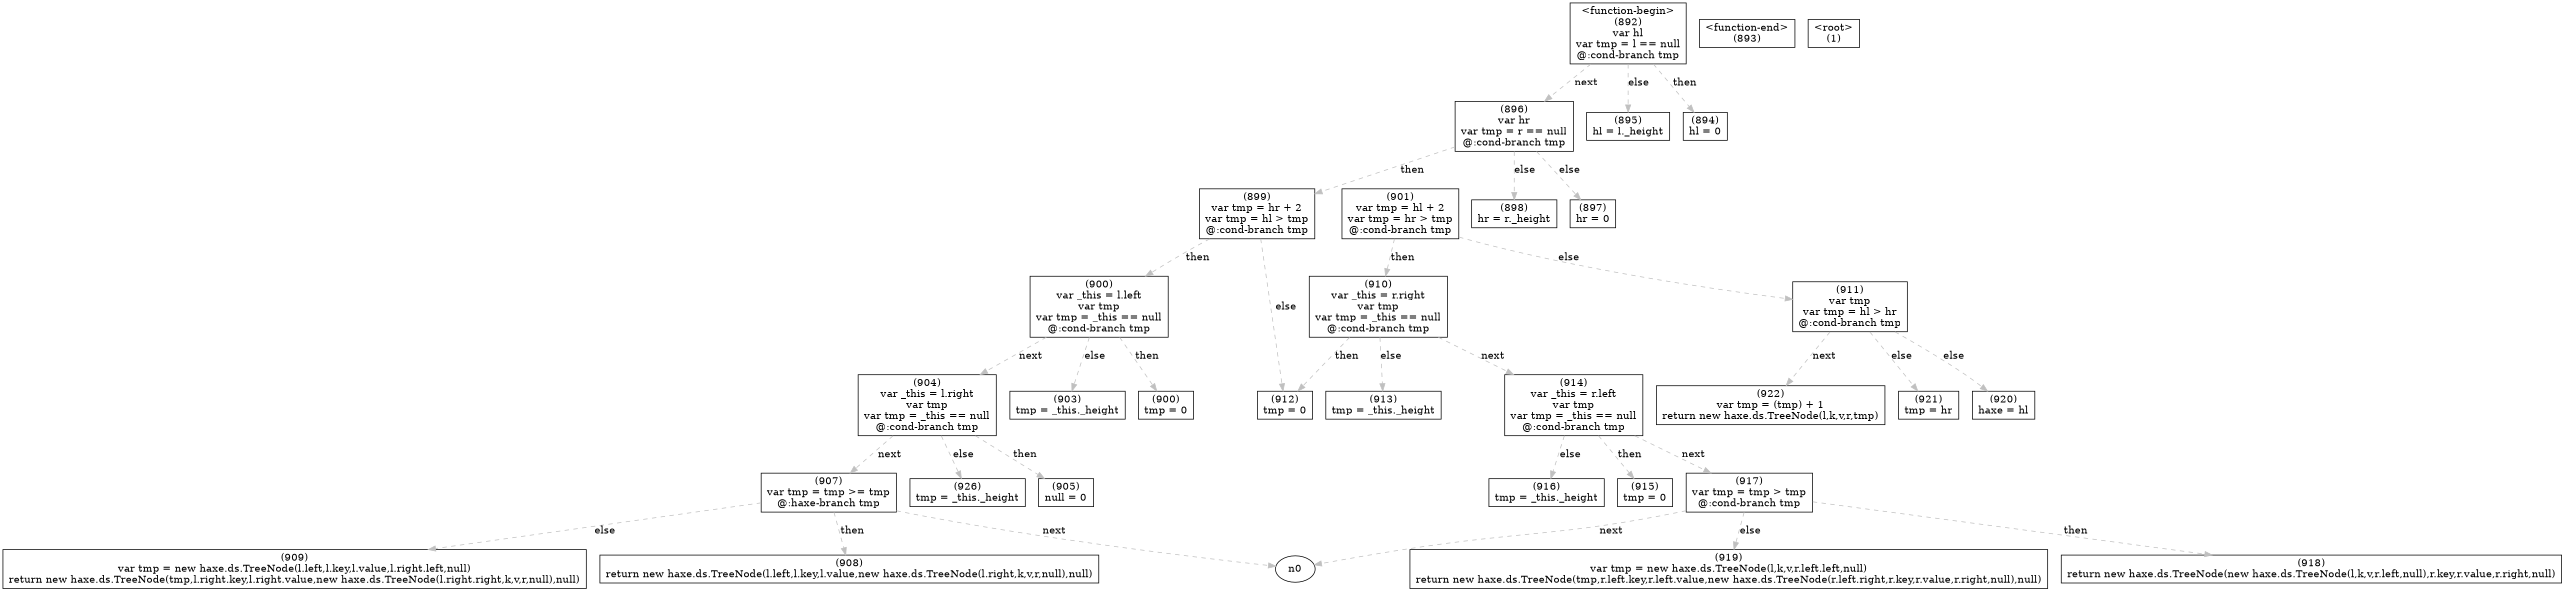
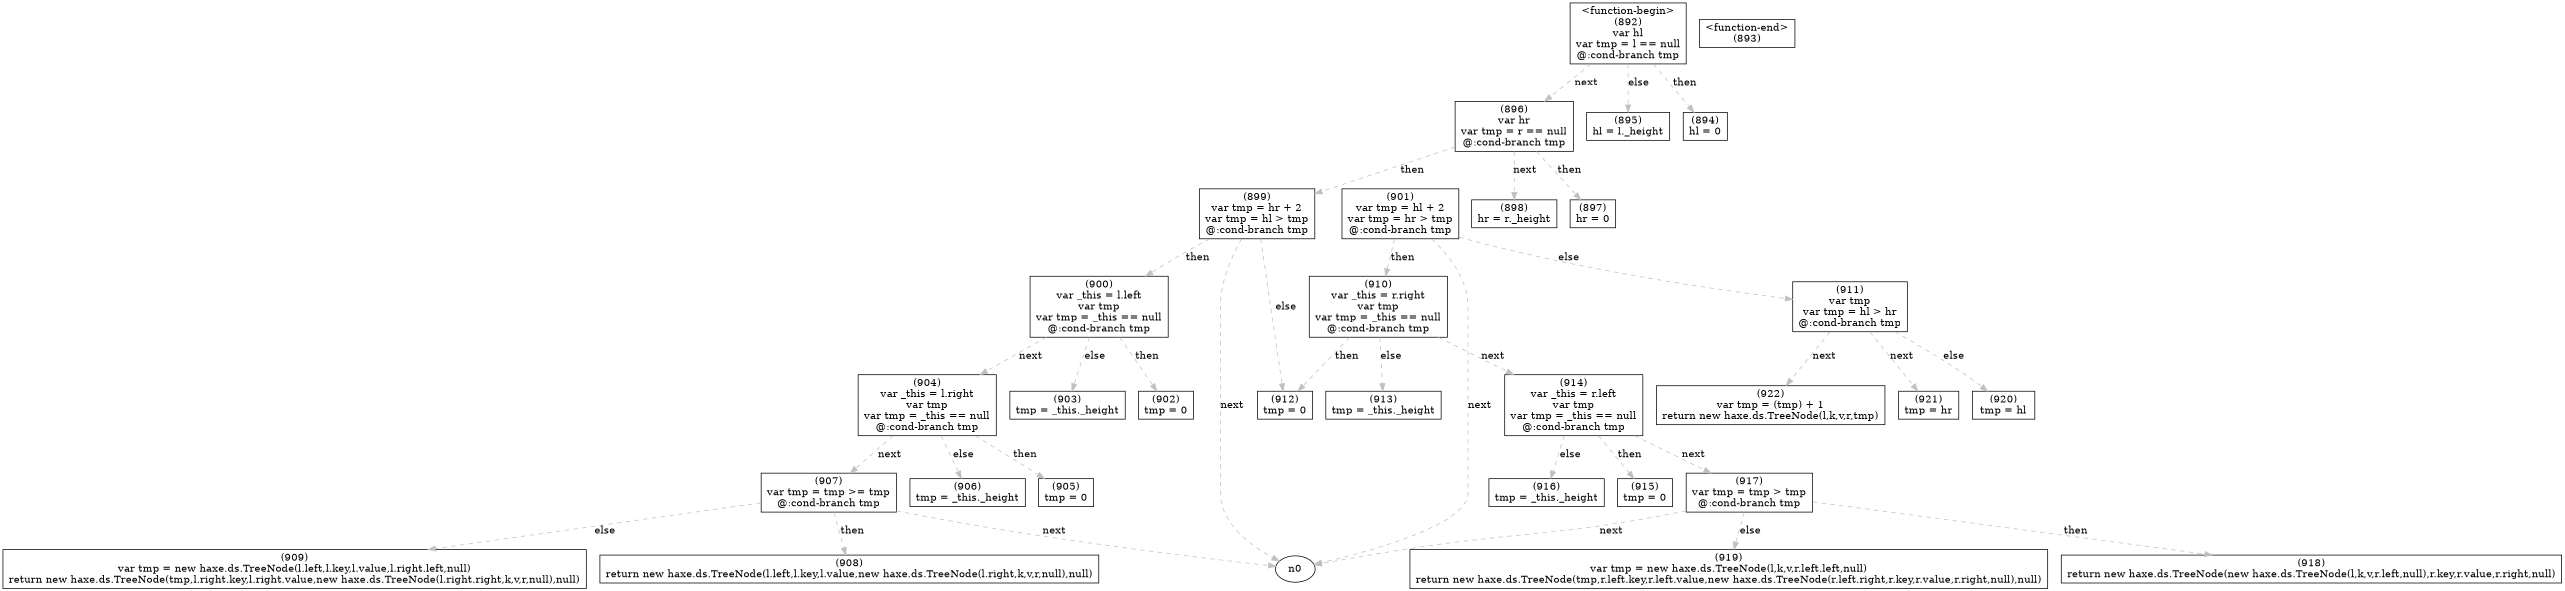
node "<root> (1)": removed
edge "(896) var hr var tmp = r == null @:cond-branch tmp" -> "(898) hr = r._height": label "else" -> "next"
edge "(896) var hr var tmp = r == null @:cond-branch tmp" -> "(897) hr = 0": label "else" -> "then"
edge "(911) var tmp var tmp = hl > hr @:cond-branch tmp" -> "(921) tmp = hr": label "else" -> "next"
node "(900) tmp = 0": label "(900) tmp = 0" -> "(902) tmp = 0"
node "(920) haxe = hl": label "(920) haxe = hl" -> "(920) tmp = hl"
edge "(899) var tmp = hr + 2 var tmp = hl > tmp @:cond-branch tmp" -> "n0": added, label "next"
edge "(901) var tmp = hl + 2 var tmp = hr > tmp @:cond-branch tmp" -> "n0": added, label "next"
node "(907) var tmp = tmp >= tmp @:haxe-branch tmp": label "(907) var tmp = tmp >= tmp @:haxe-branch tmp" -> "(907) var tmp = tmp >= tmp @:cond-branch tmp"
node "(926) tmp = _this._height": label "(926) tmp = _this._height" -> "(906) tmp = _this._height"
node "(905) null = 0": label "(905) null = 0" -> "(905) tmp = 0"
